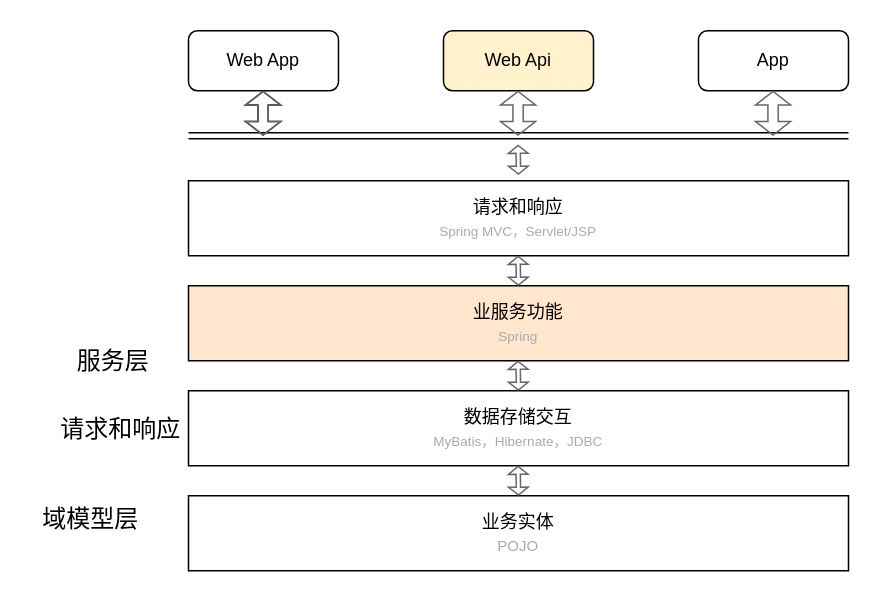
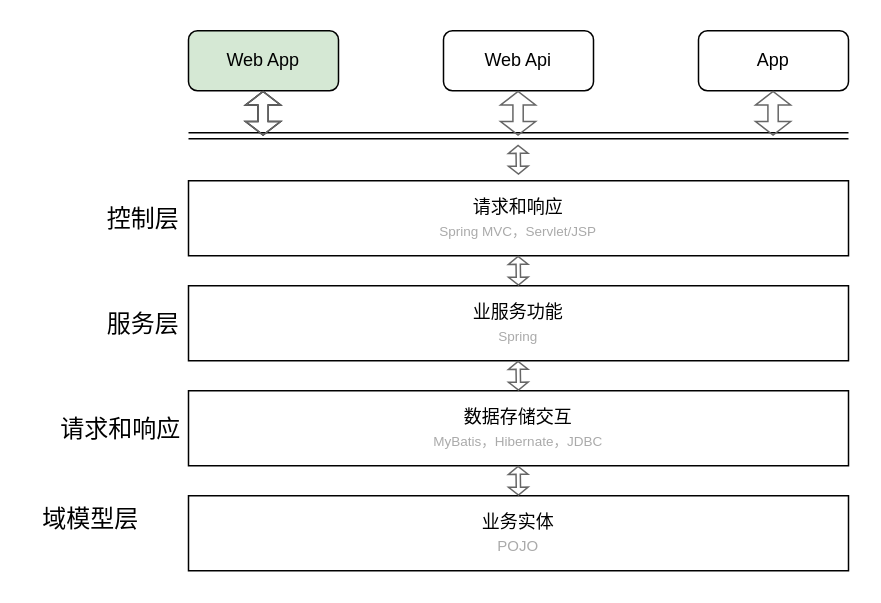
node "Web App": fillcolor #ffffff -> #d5e8d4
node "Web Api": fillcolor #fff2cc -> #ffffff
node "控制层": added
node "业服务功能 Spring": fillcolor #ffe6cc -> #ffffff
node "服务层": moved (113, 361) -> (143, 323)
